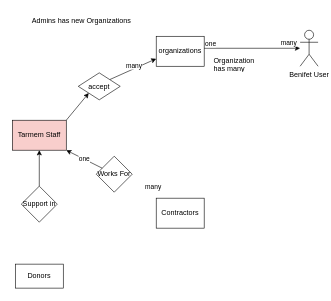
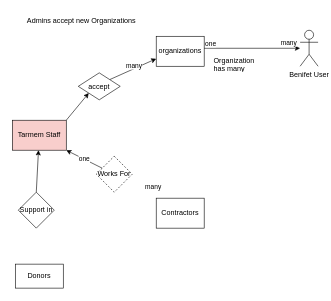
node "Admins has new Organizations": label "Admins has new Organizations" -> "Admins accept new Organizations"
node "Works For": style solid -> dashed
node "Support in": moved (39, 204) -> (36, 210)
